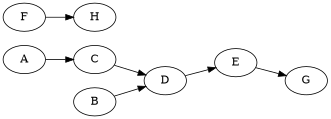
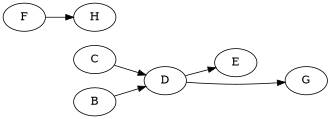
node "A": removed
edge "E" -> "G": now "D" -> "G"
